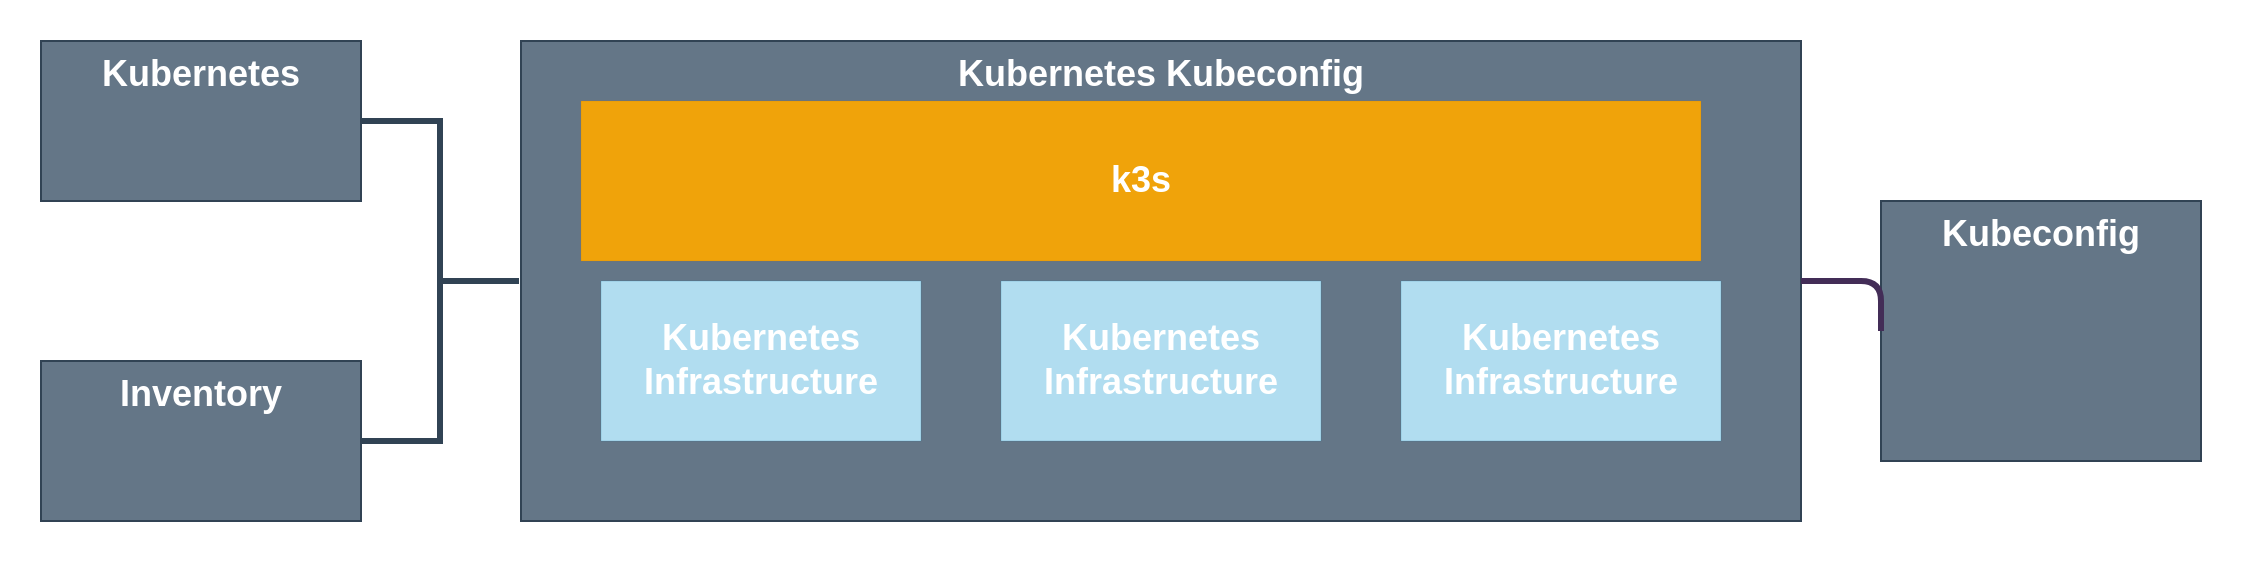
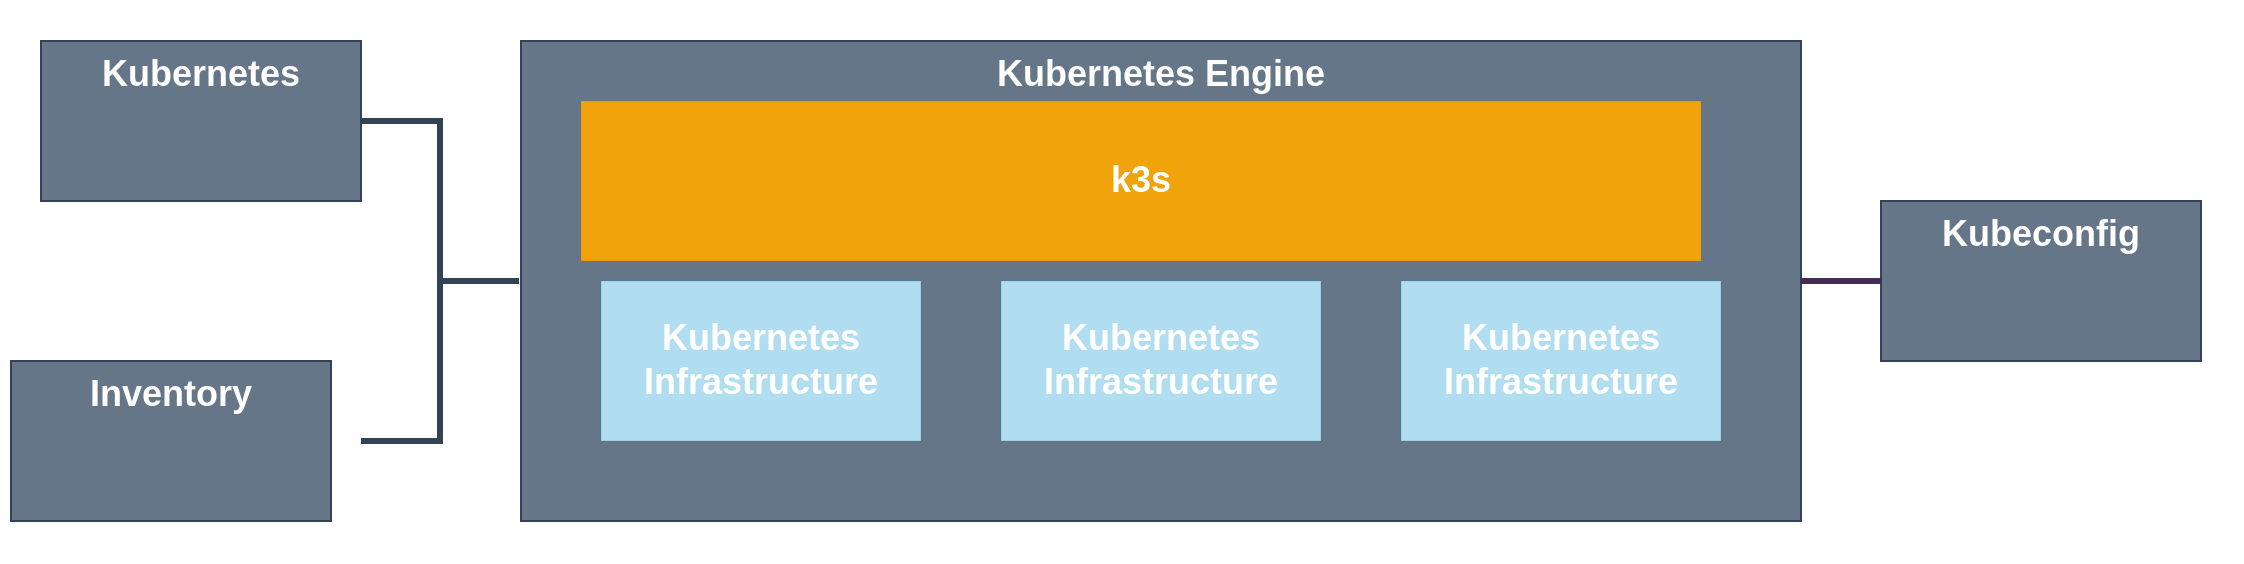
node "Kubernetes Kubeconfig": label "Kubernetes Kubeconfig" -> "Kubernetes Engine"
node "Kubeconfig": size 320x260 -> 320x160
node "Inventory": moved (201, 441) -> (171, 441)
